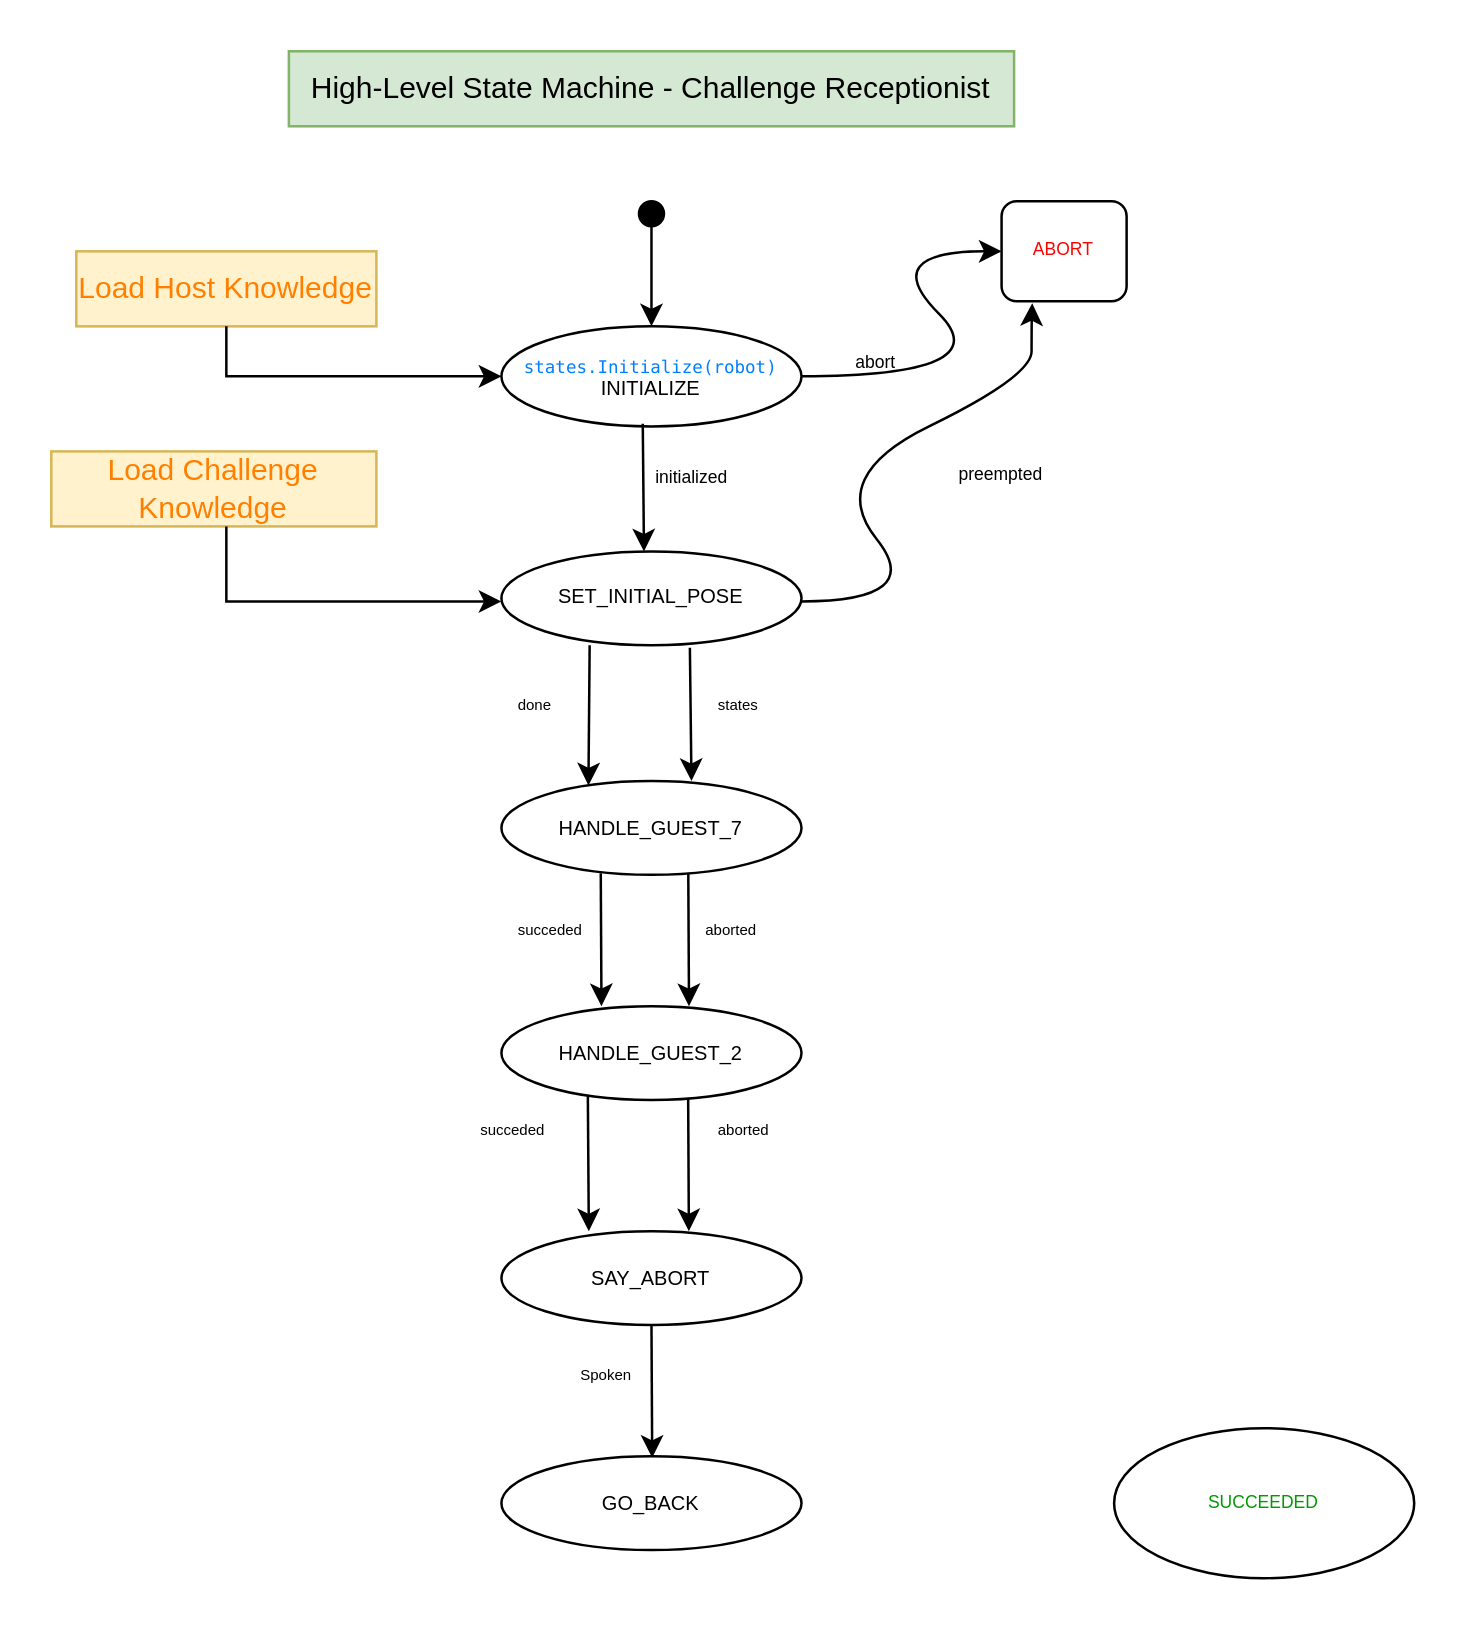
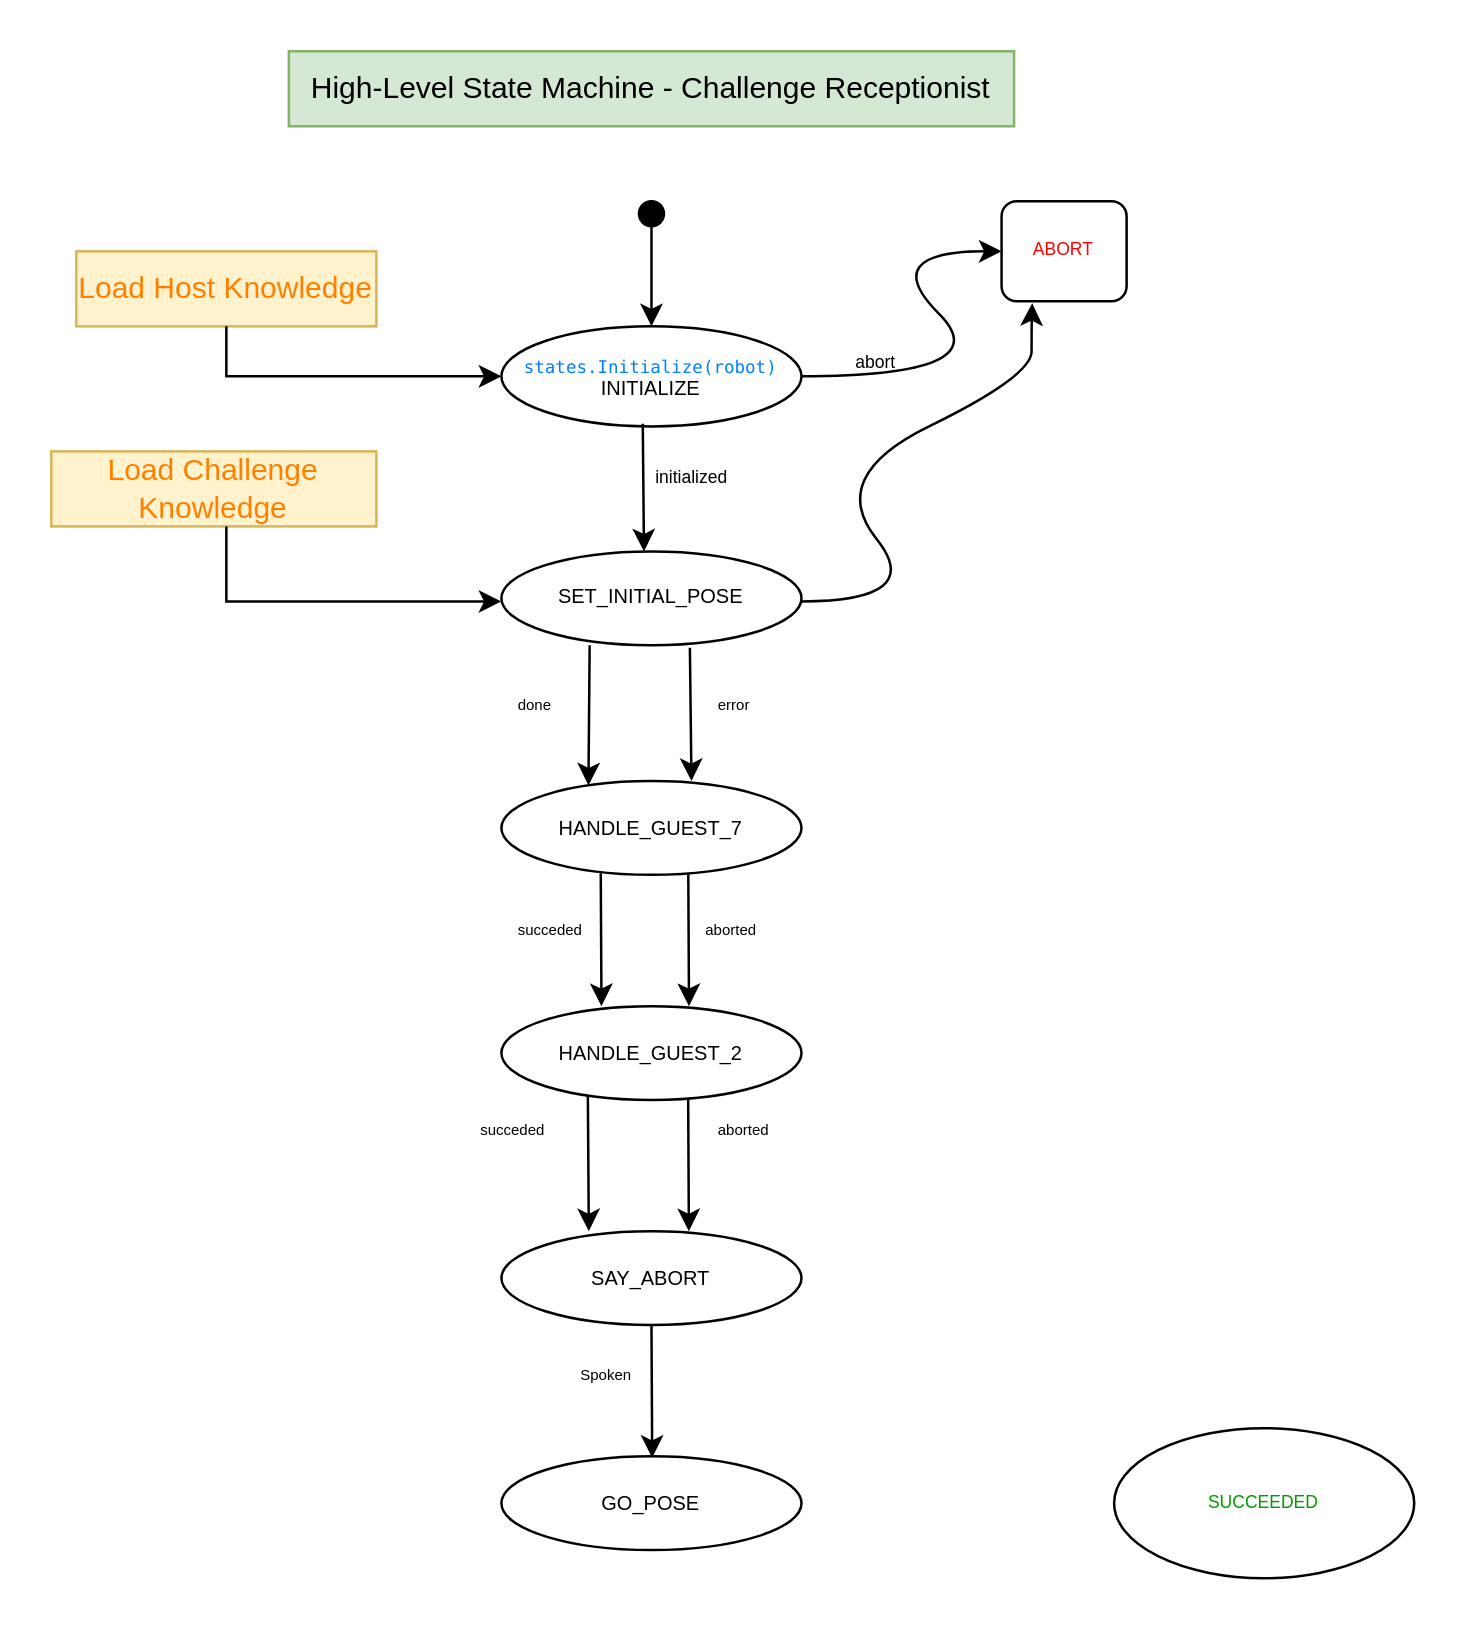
node "preempted": removed
node "states": label "states" -> "error"
node "GO_BACK": label "GO_BACK" -> "GO_POSE"
